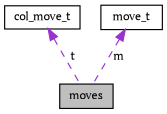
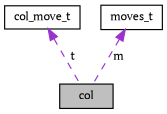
node "move_t": label "move_t" -> "moves_t"
node "moves": label "moves" -> "col"
